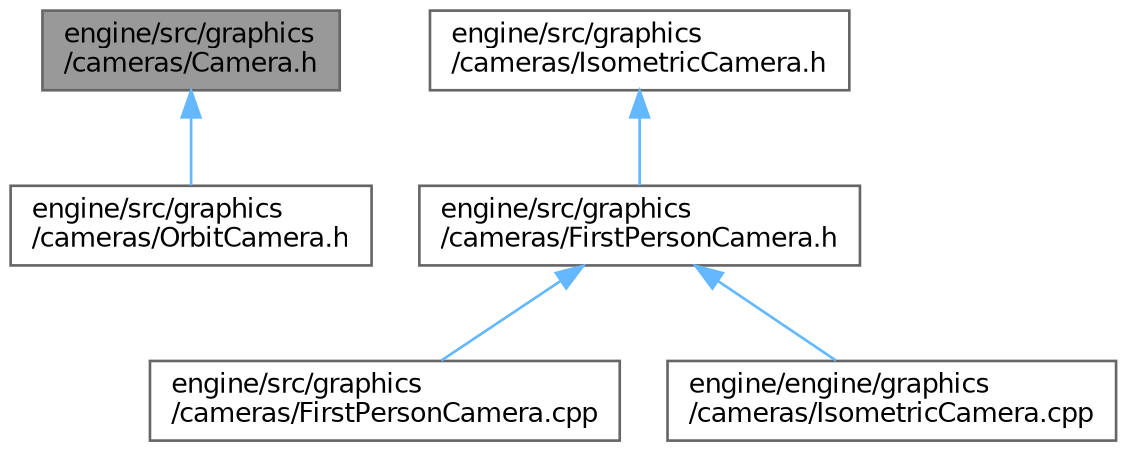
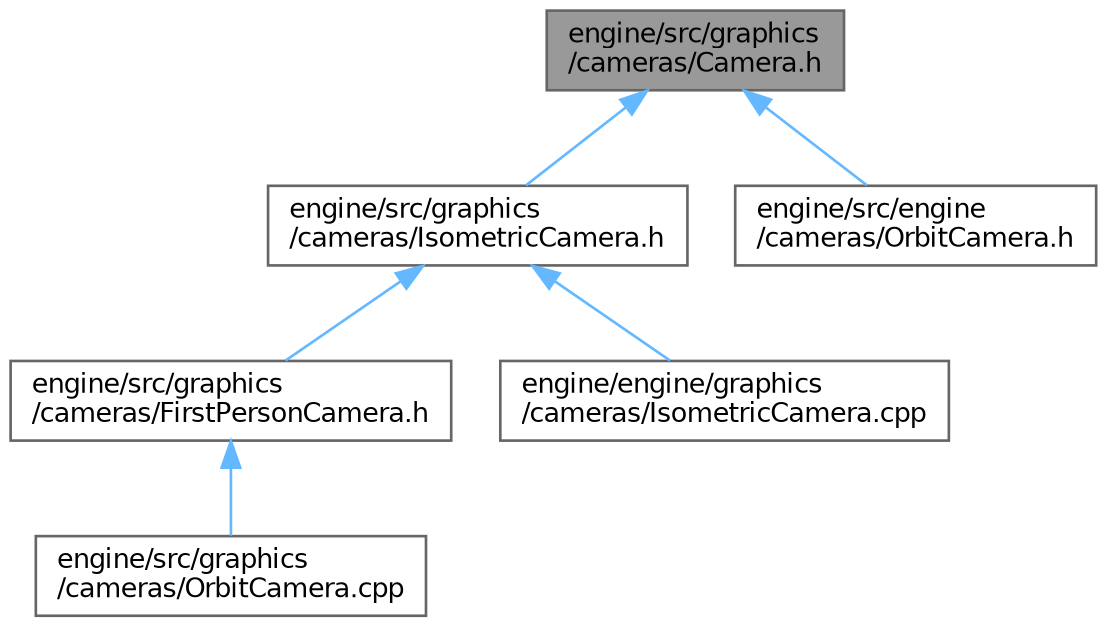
edge "engine/src/graphics /cameras/IsometricCamera.h" -> "engine/src/graphics /cameras/Camera.h": added
node "engine/src/graphics /cameras/OrbitCamera.h": label "engine/src/graphics /cameras/OrbitCamera.h" -> "engine/src/engine /cameras/OrbitCamera.h"
edge "engine/engine/graphics /cameras/IsometricCamera.cpp" -> "engine/src/graphics /cameras/FirstPersonCamera.h": now "engine/engine/graphics /cameras/IsometricCamera.cpp" -> "engine/src/graphics /cameras/IsometricCamera.h"
node "engine/src/graphics /cameras/FirstPersonCamera.cpp": label "engine/src/graphics /cameras/FirstPersonCamera.cpp" -> "engine/src/graphics /cameras/OrbitCamera.cpp"
